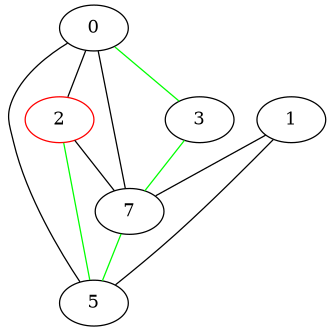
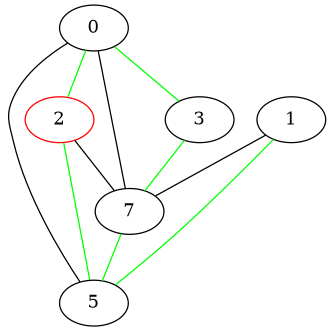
edge "0" -- "2": color black -> green
edge "1" -- "5": color black -> green
